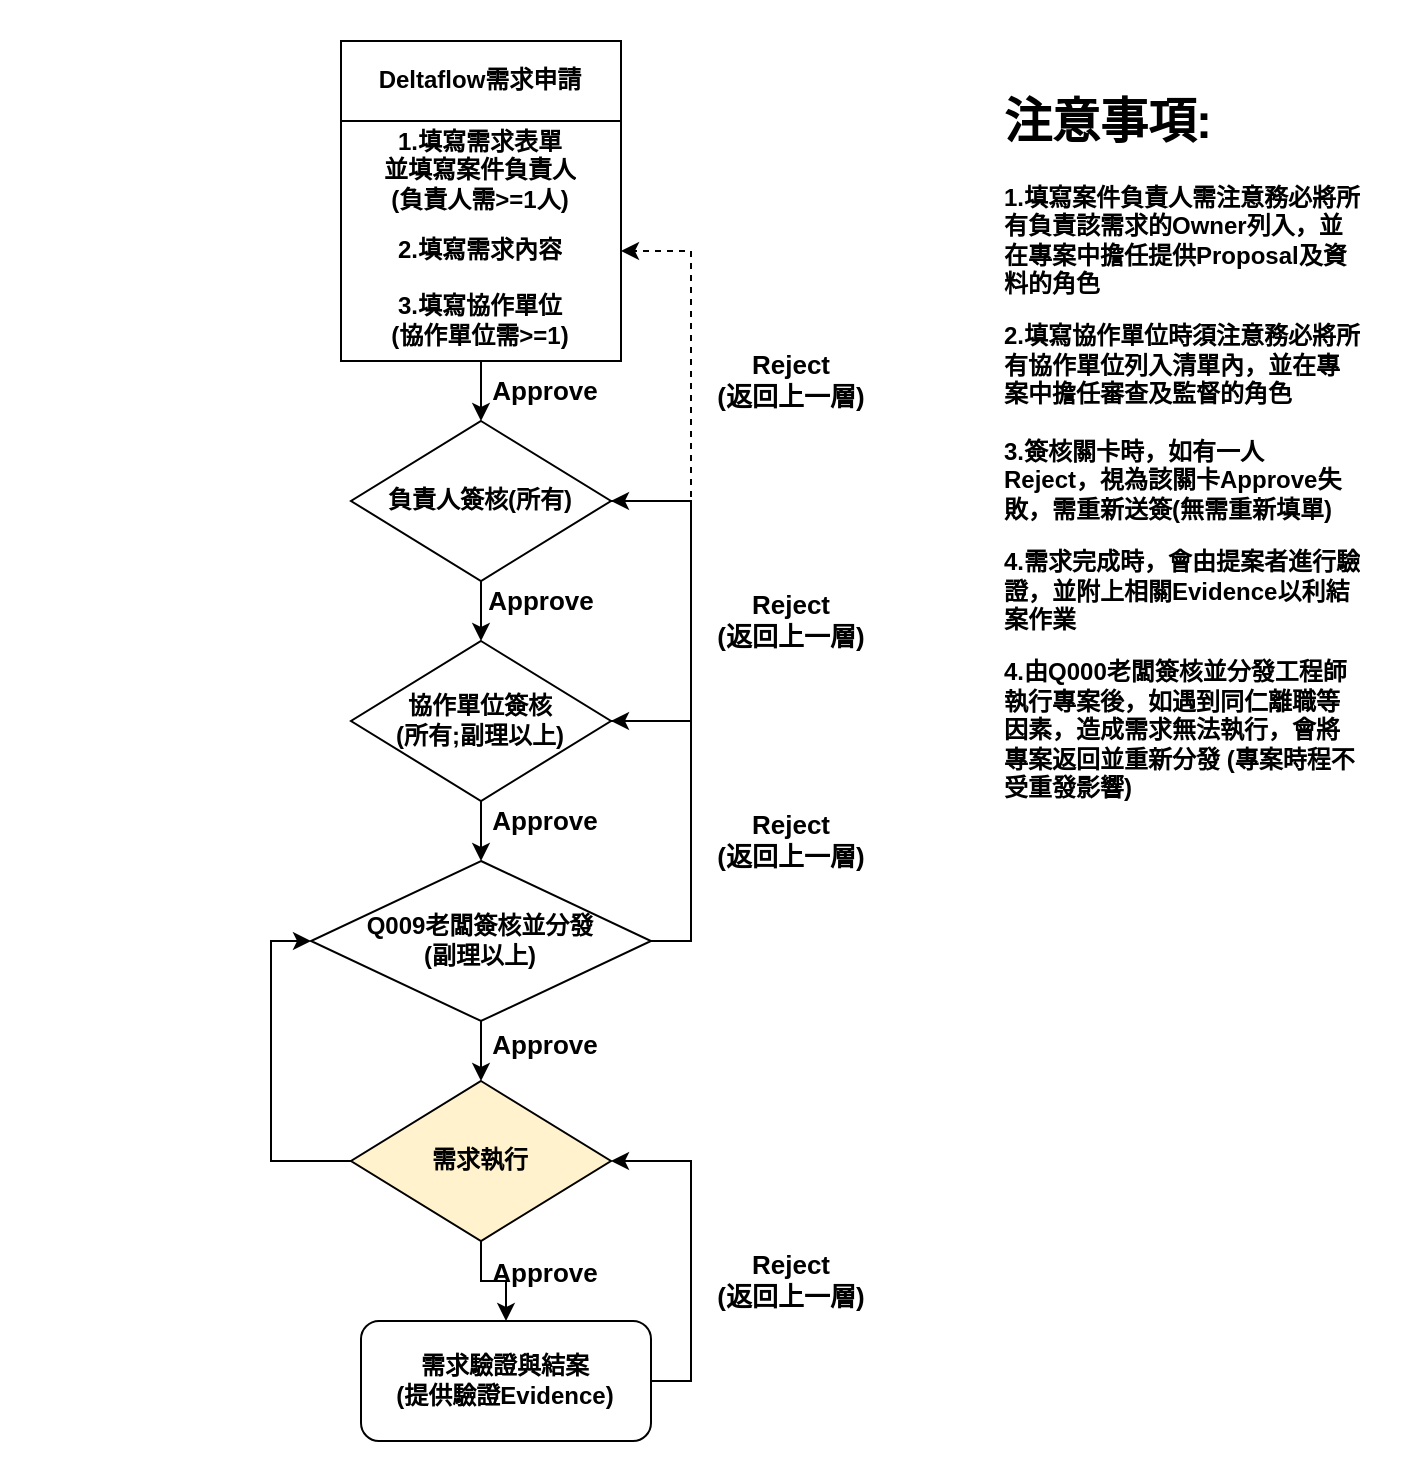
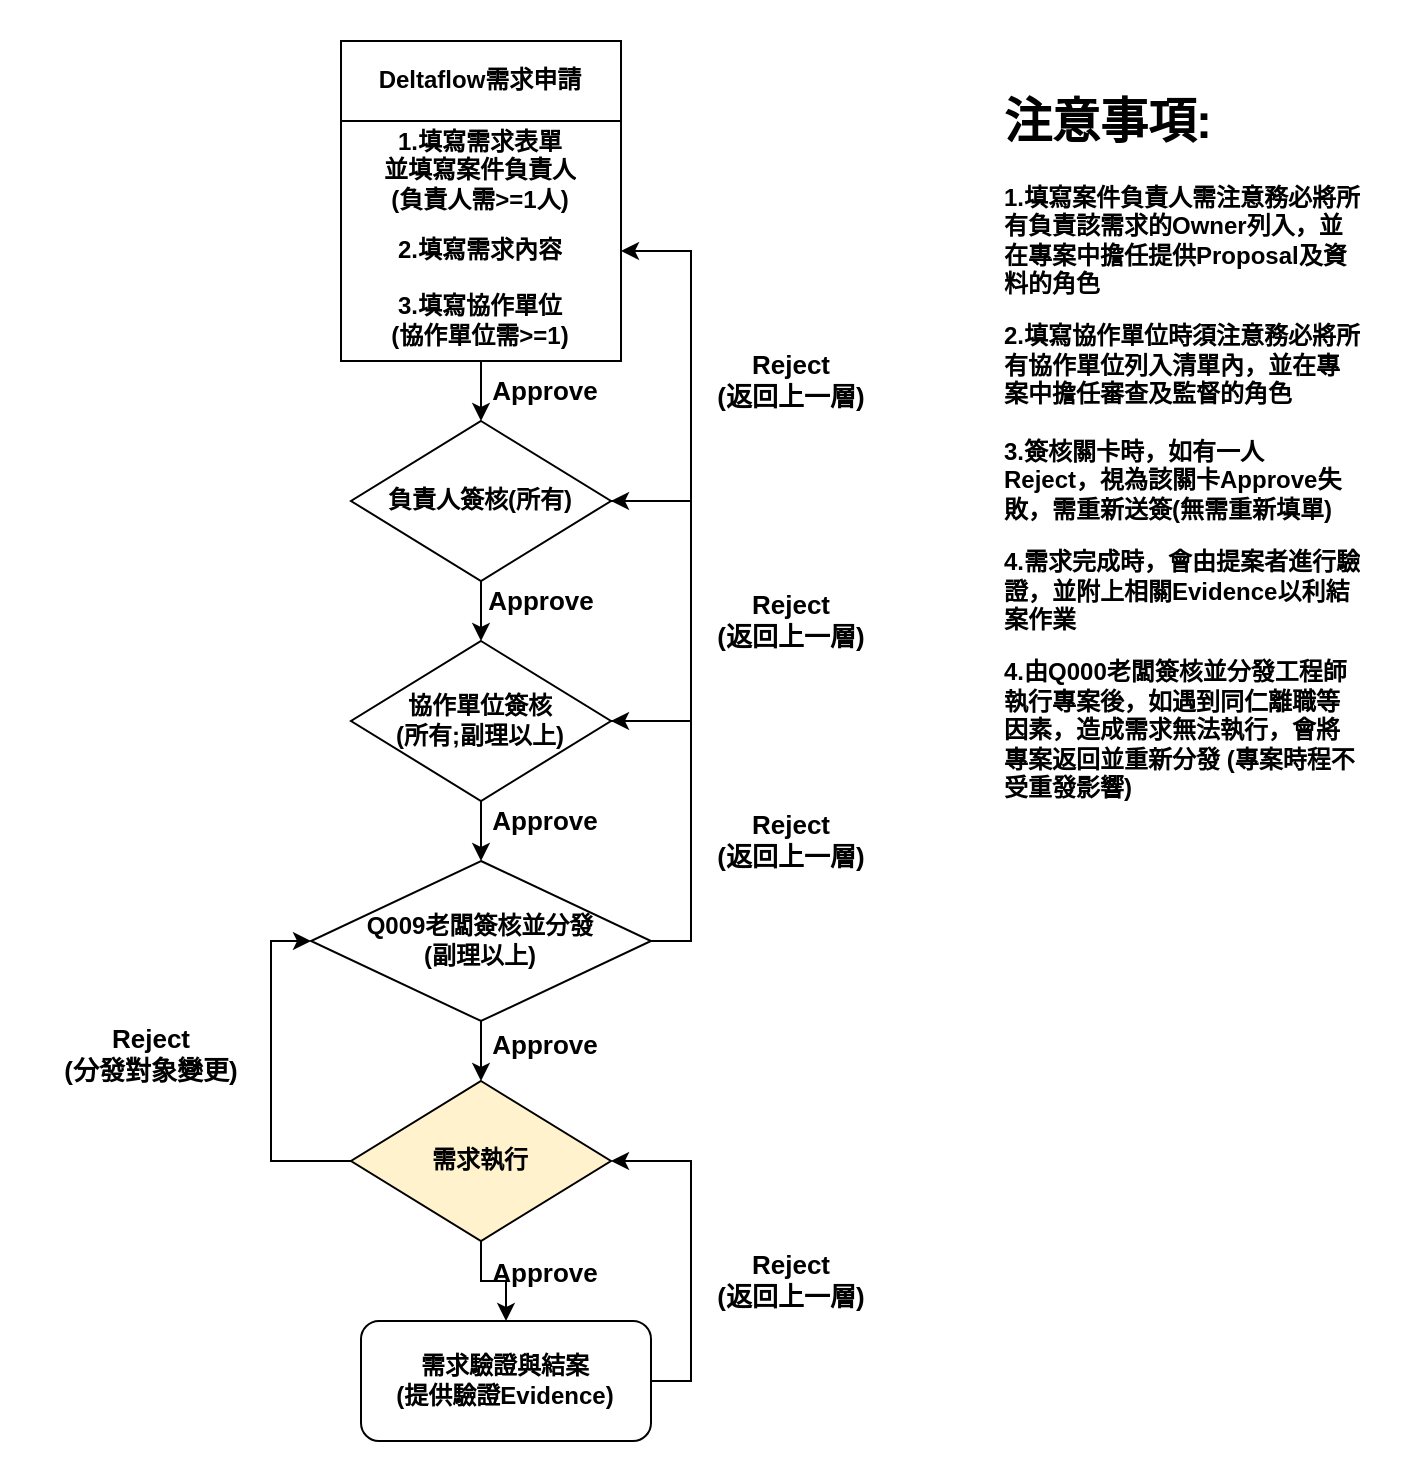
edge "負責人簽核(所有)" -> "2.填寫需求內容": style dashed -> solid
node "Reject (分發對象變更)": added
